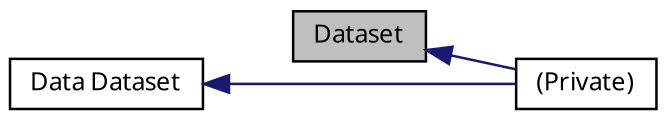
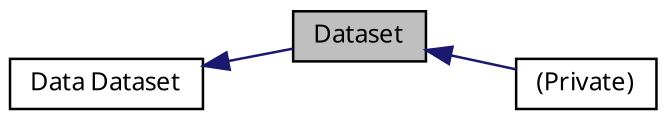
edge "(Private)" -> "Data Dataset": now "Dataset" -> "Data Dataset"
